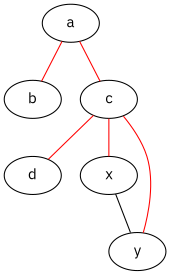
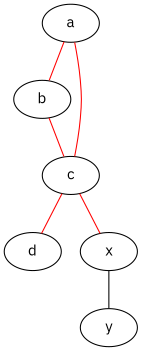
edge "c" -- "y": now "c" -- "b"
